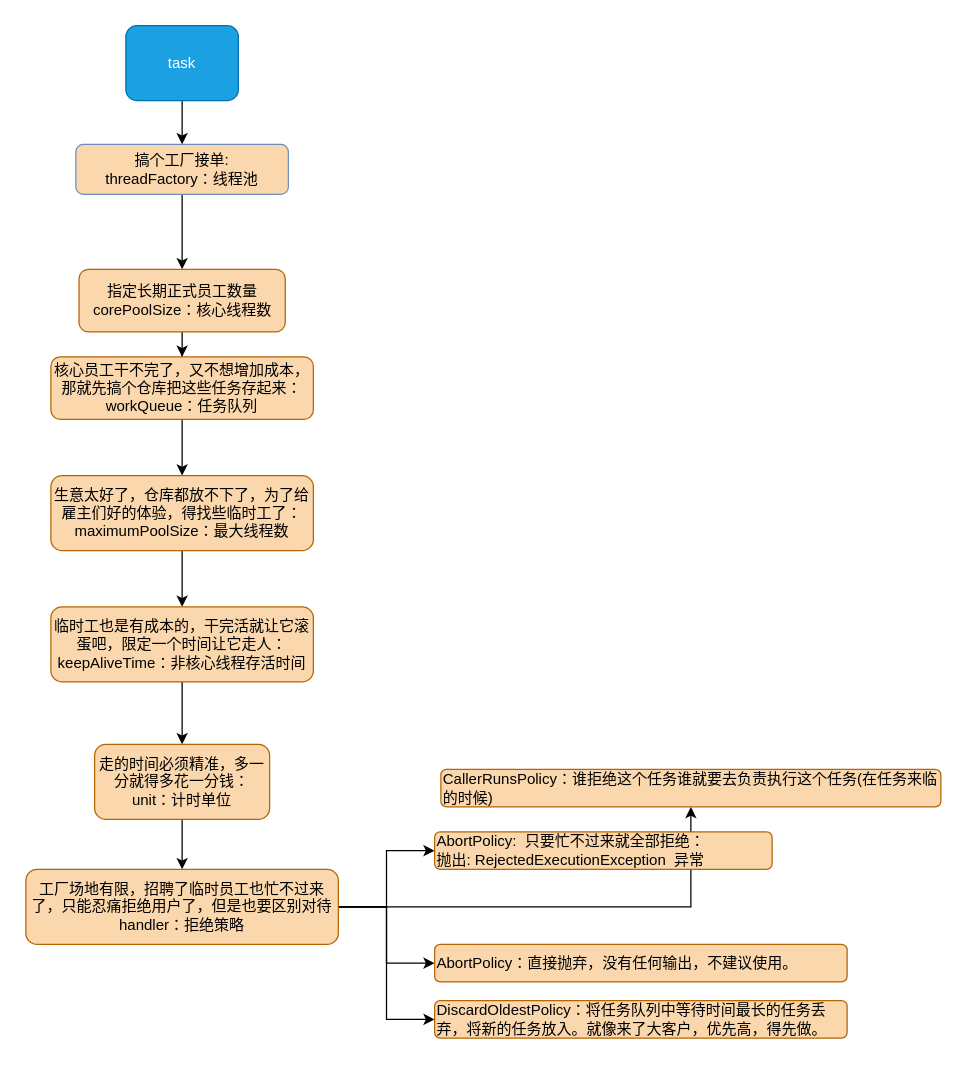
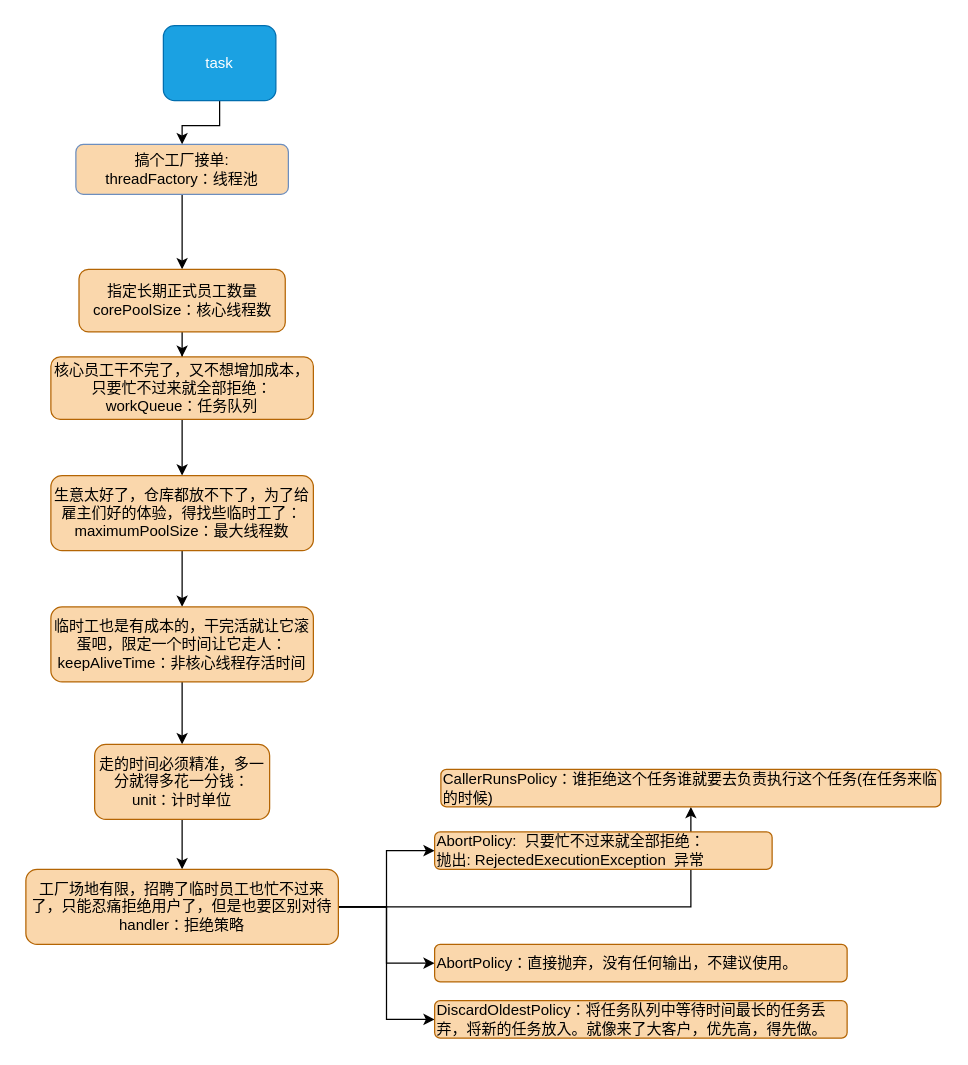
node "task": moved (182, 63) -> (219, 63)
node "核心员工干不完了，又不想增加成本，那就先搞个仓库把这些任务存起来： workQueue：任务队列": label "核心员工干不完了，又不想增加成本，那就先搞个仓库把这些任务存起来： workQueue：任务队列" -> "核心员工干不完了，又不想增加成本，只要忙不过来就全部拒绝： workQueue：任务队列"
